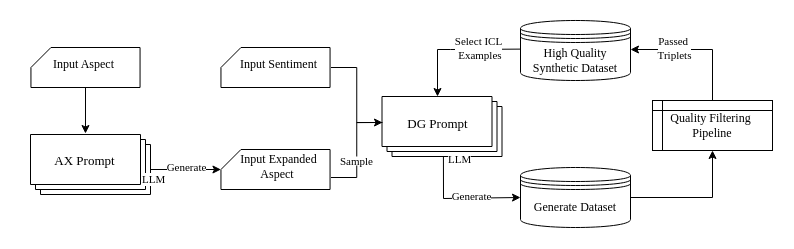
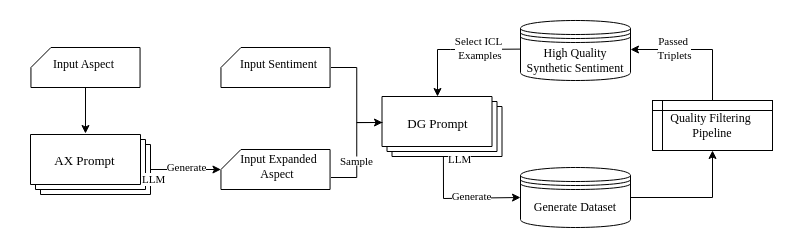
node "High Quality Synthetic Dataset": label "High Quality Synthetic Dataset" -> "High Quality Synthetic Sentiment"
